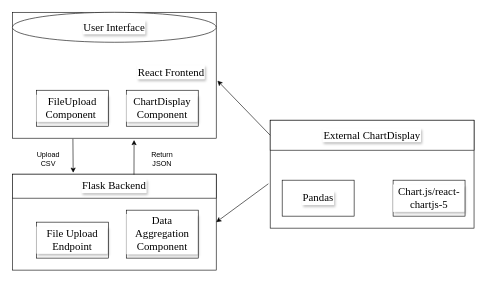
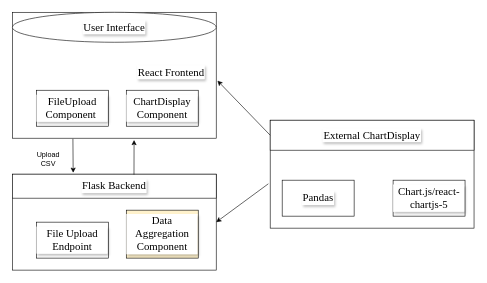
node "Return JSON": removed
node "Data Aggregation Component": fillcolor #ffffff -> #fff2cc
